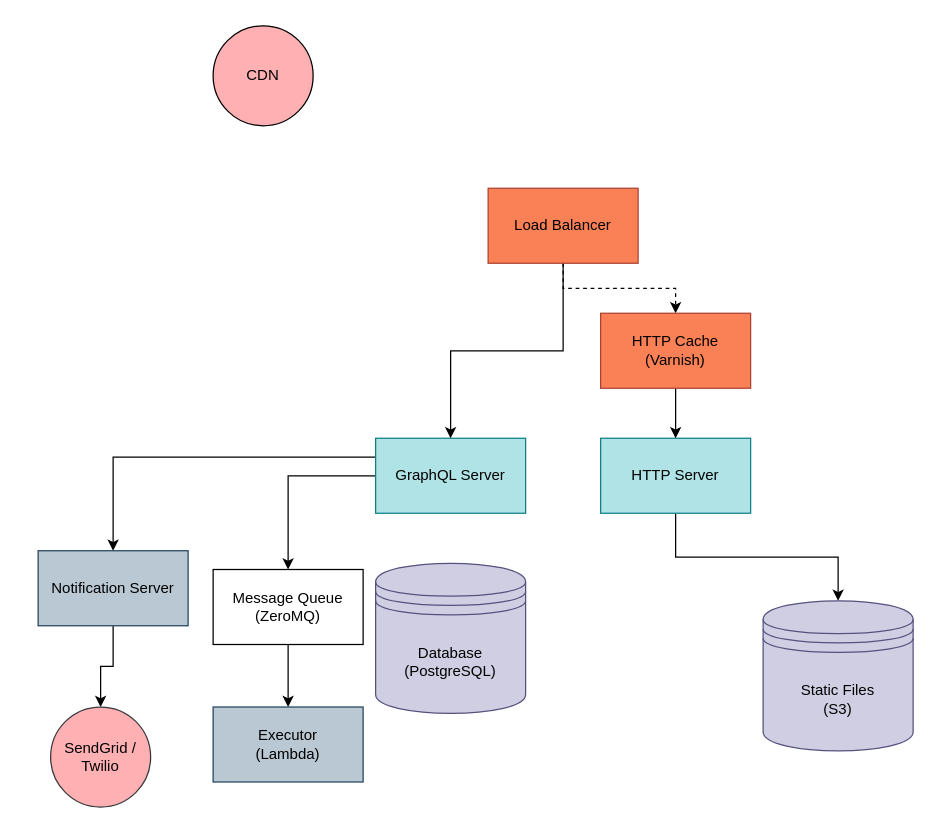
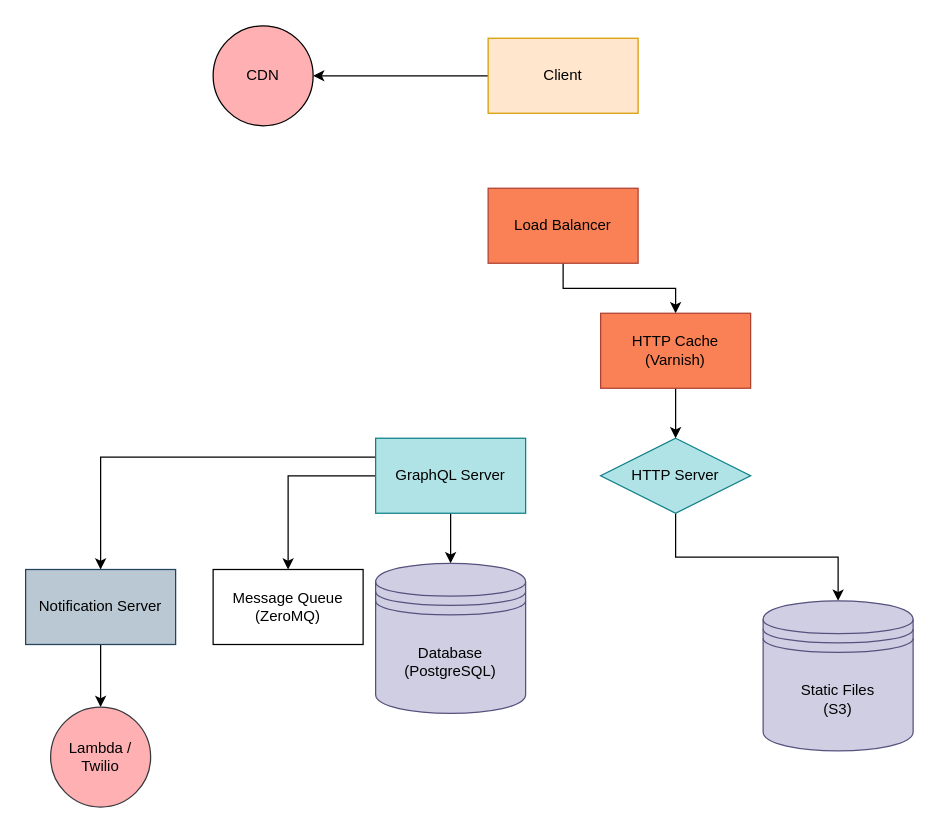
edge "Client" -> "CDN": added
node "Client": added
edge "Load Balancer" -> "HTTP Cache (Varnish)": style dashed -> solid
edge "Load Balancer" -> "GraphQL Server": removed
node "HTTP Server": shape rectangle -> diamond
edge "GraphQL Server" -> "Database (PostgreSQL)": added
node "Notification Server": moved (113, 588) -> (101, 607)
edge "Message Queue (ZeroMQ)" -> "Executor (Lambda)": removed
node "Executor (Lambda)": removed
node "SendGrid / Twilio": label "SendGrid / Twilio" -> "Lambda / Twilio"
